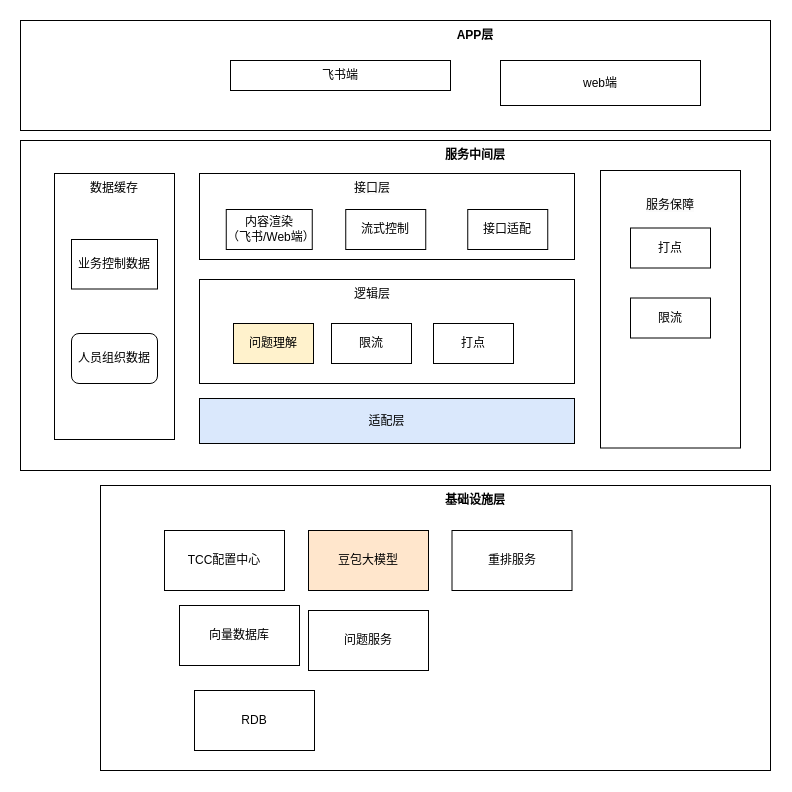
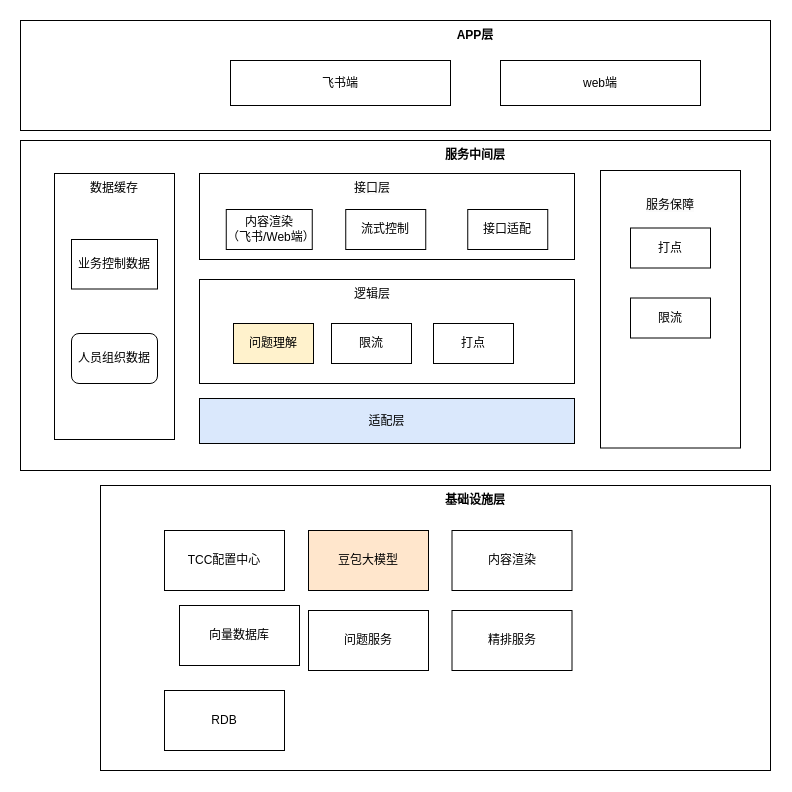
node "飞书端": size 220x30 -> 220x45
node "重排服务": label "重排服务" -> "内容渲染"
node "精排服务": added
node "RDB": moved (255, 721) -> (225, 721)
